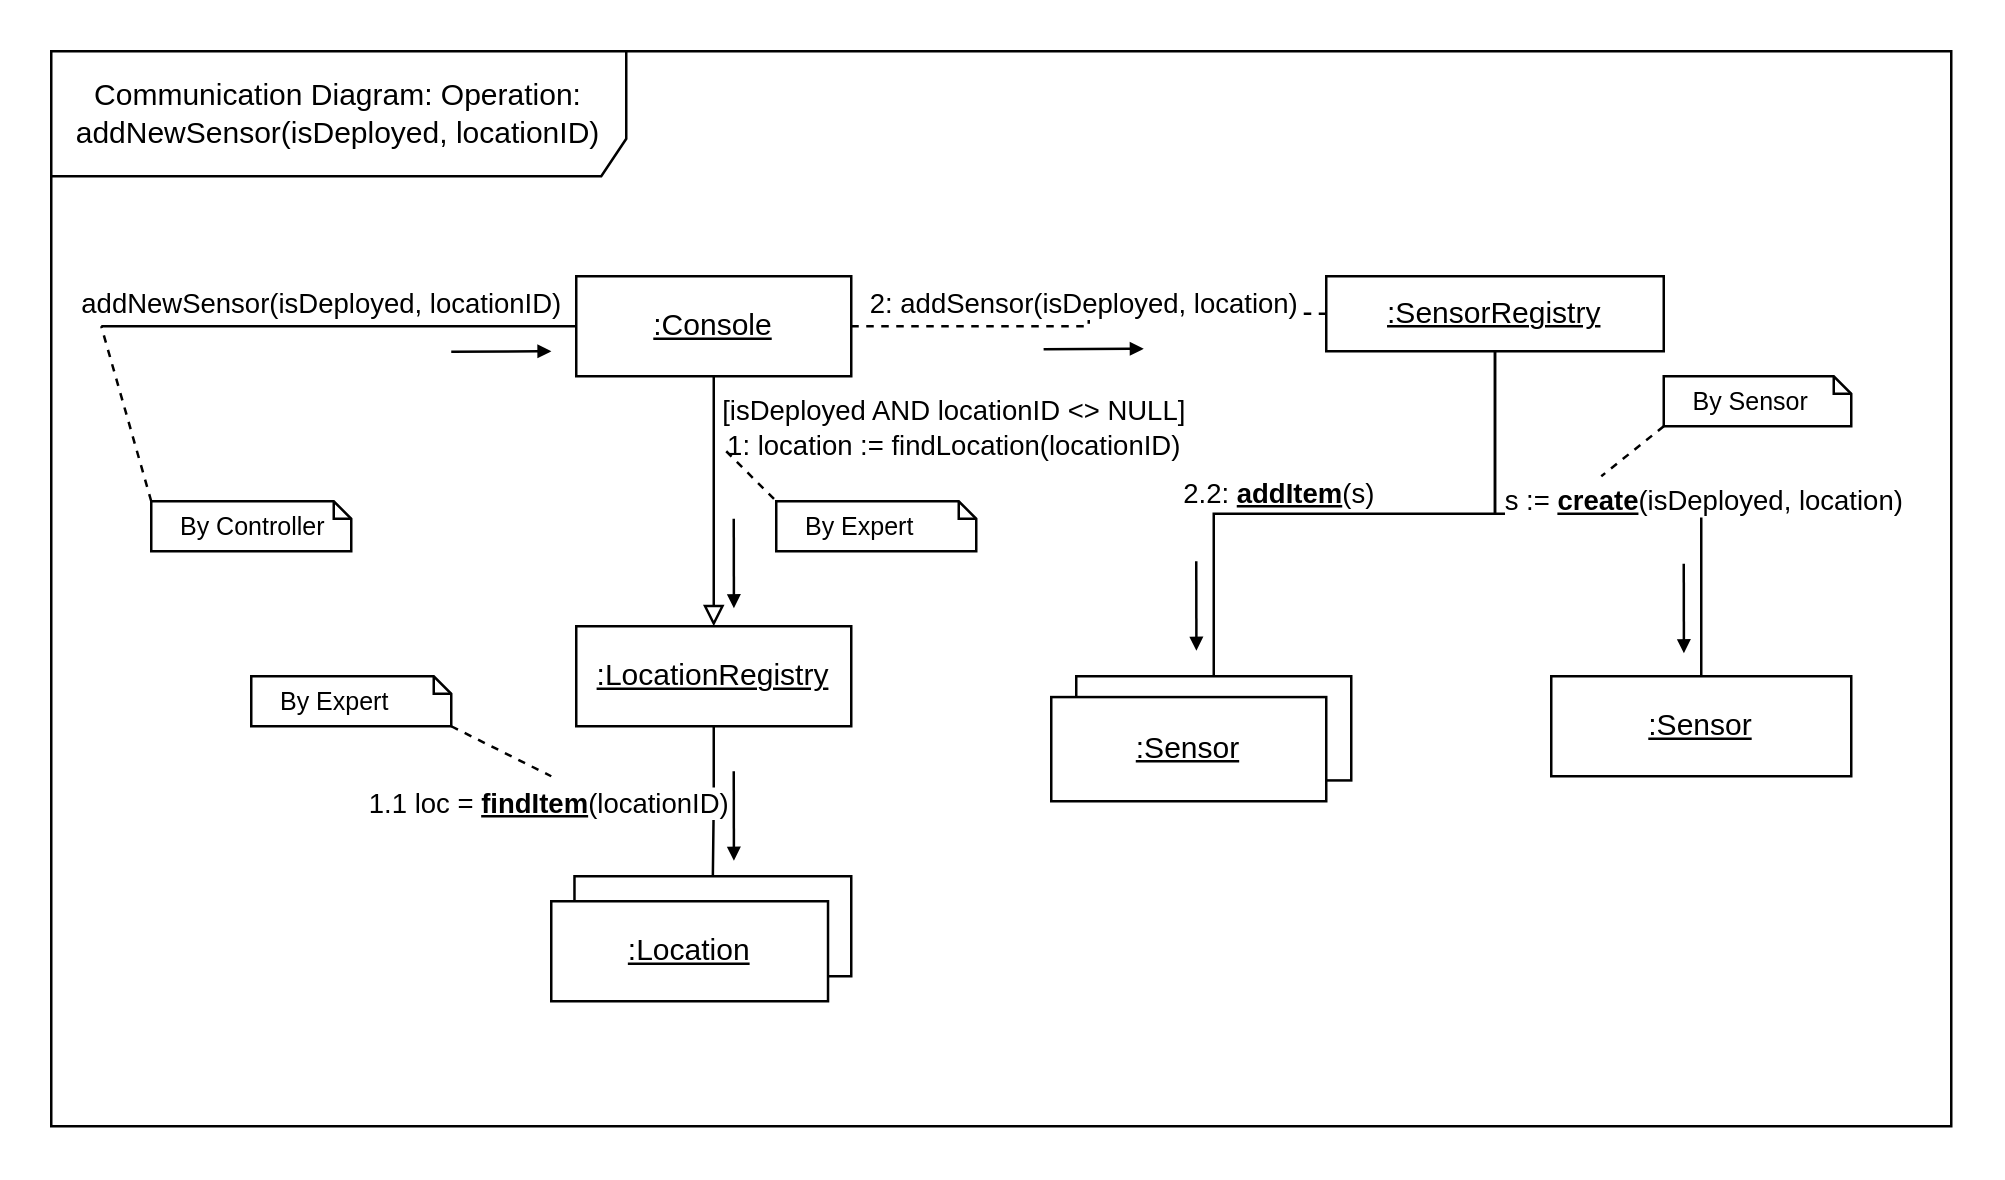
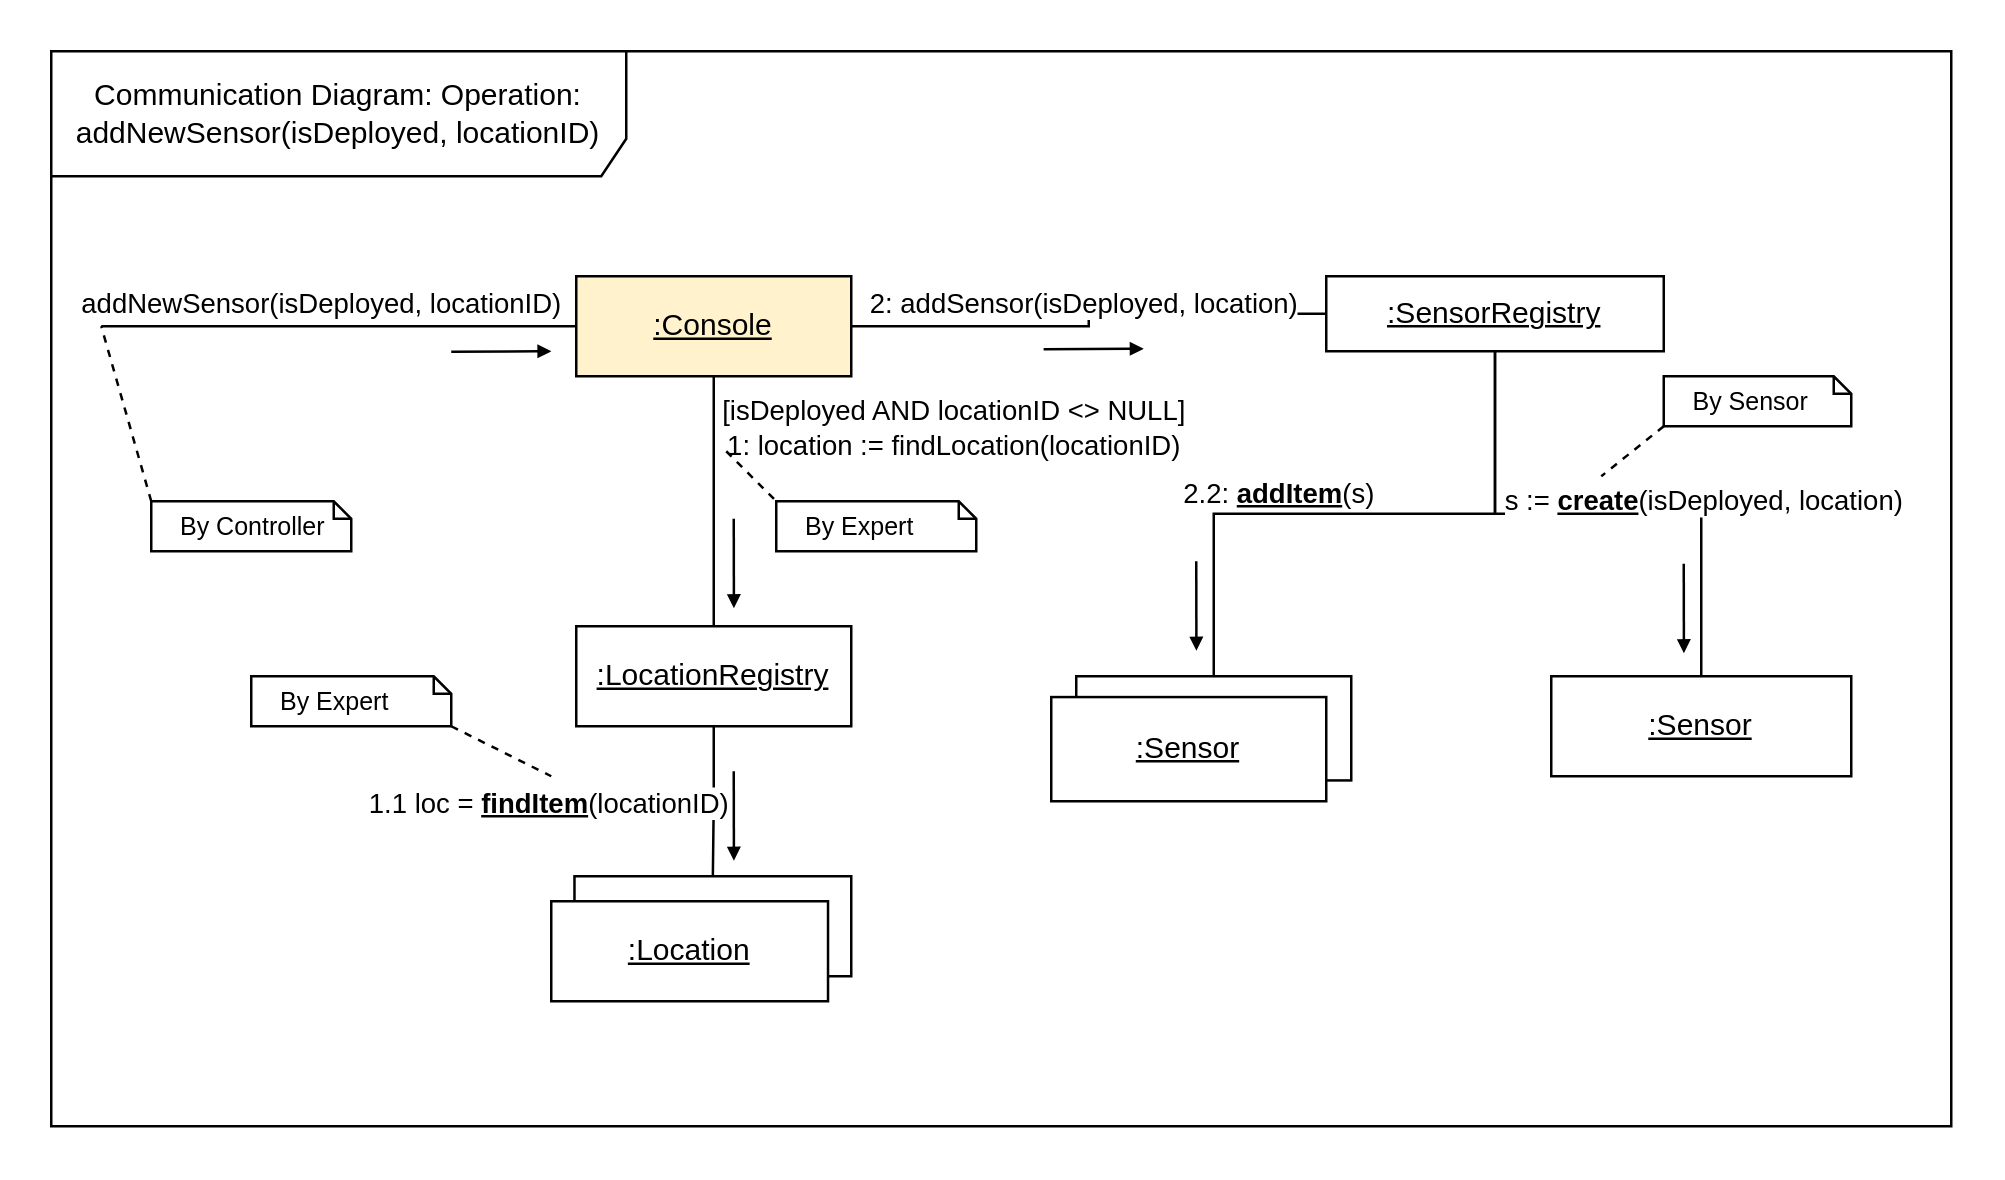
node ":Console": fillcolor #ffffff -> #fff2cc
edge ":SensorRegistry" -- ":Console": style dashed -> solid
edge ":Console" -> ":LocationRegistry": arrowhead block -> none
